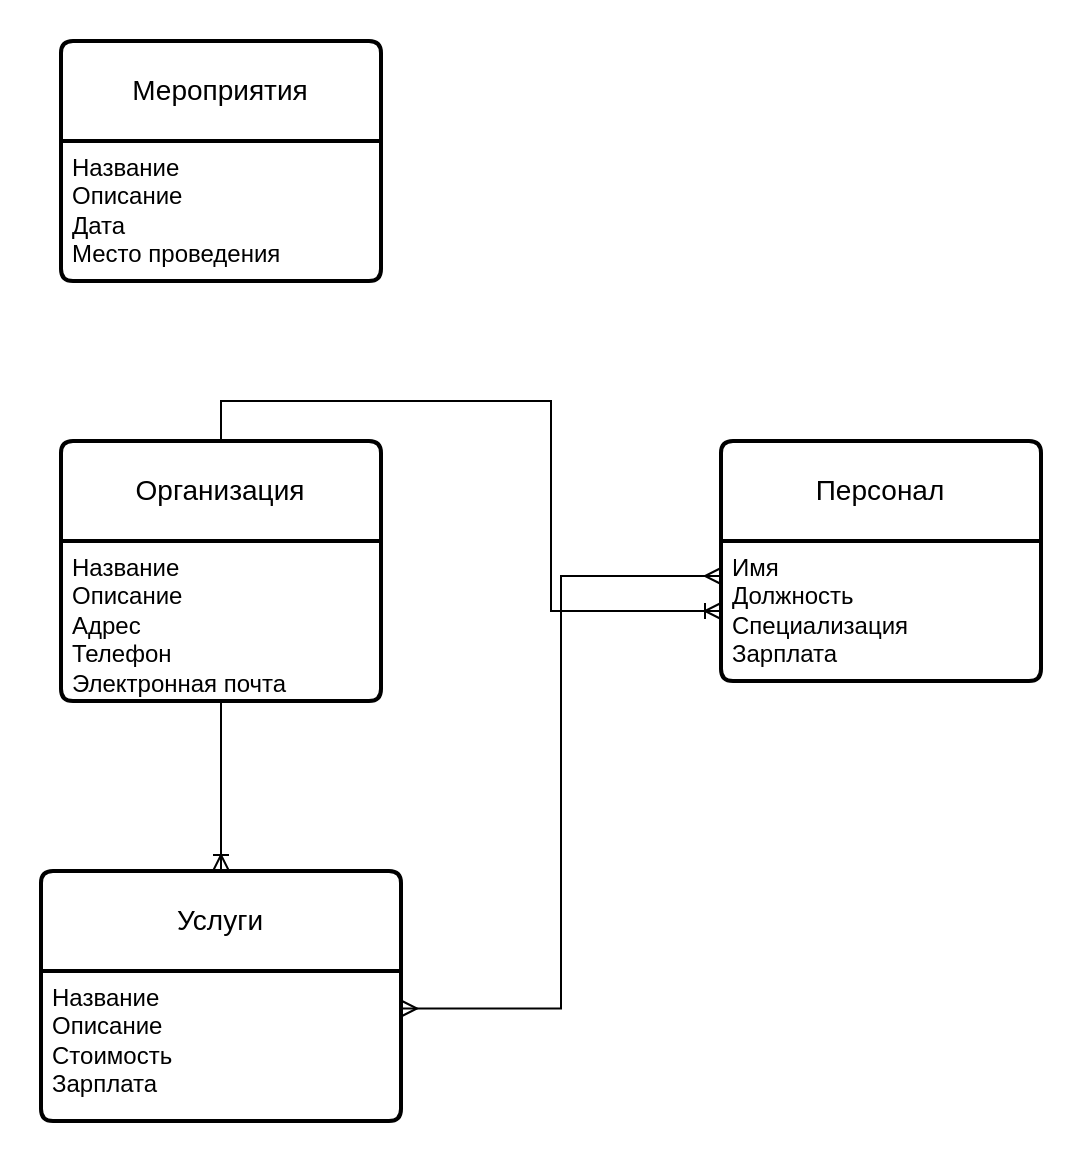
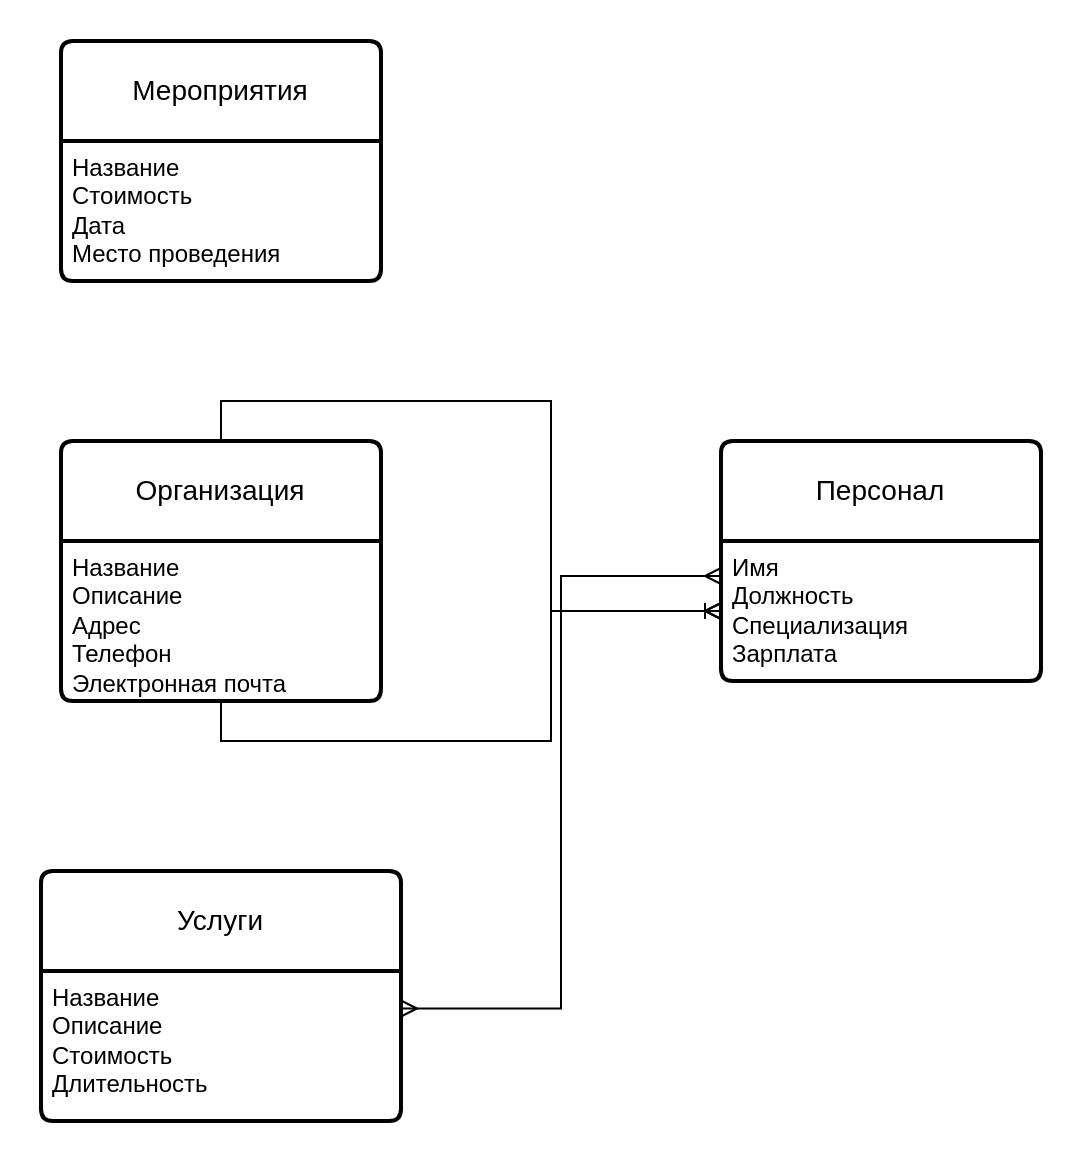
node "Название Описание Дата Место проведения": label "Название Описание Дата Место проведения" -> "Название Стоимость Дата Место проведения"
edge "Название Описание Адрес Телефон Электронная почта" -> "Услуги": now "Название Описание Адрес Телефон Электронная почта" -> "Имя Должность Специализация Зарплата"
node "Название Описание Стоимость Зарплата": label "Название Описание Стоимость Зарплата" -> "Название Описание Стоимость Длительность"
